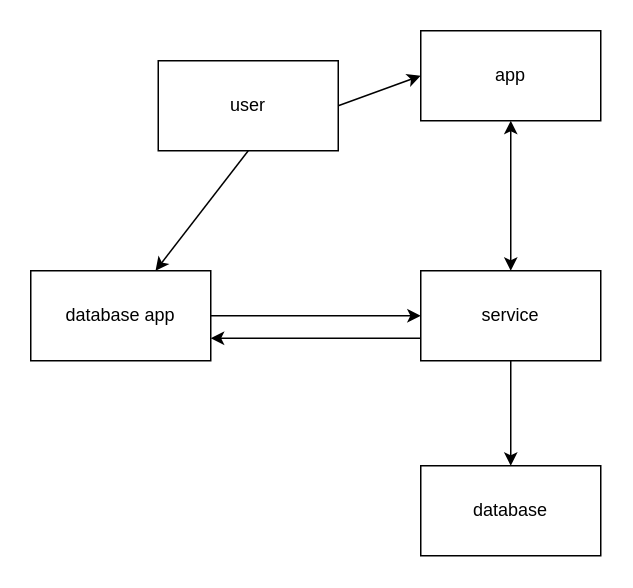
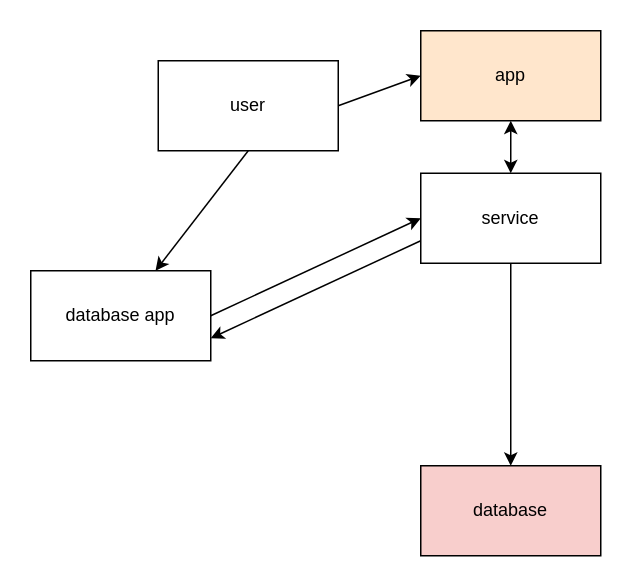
node "app": fillcolor #ffffff -> #ffe6cc
node "service": moved (511, 316) -> (511, 218)
node "database": fillcolor #ffffff -> #f8cecc
